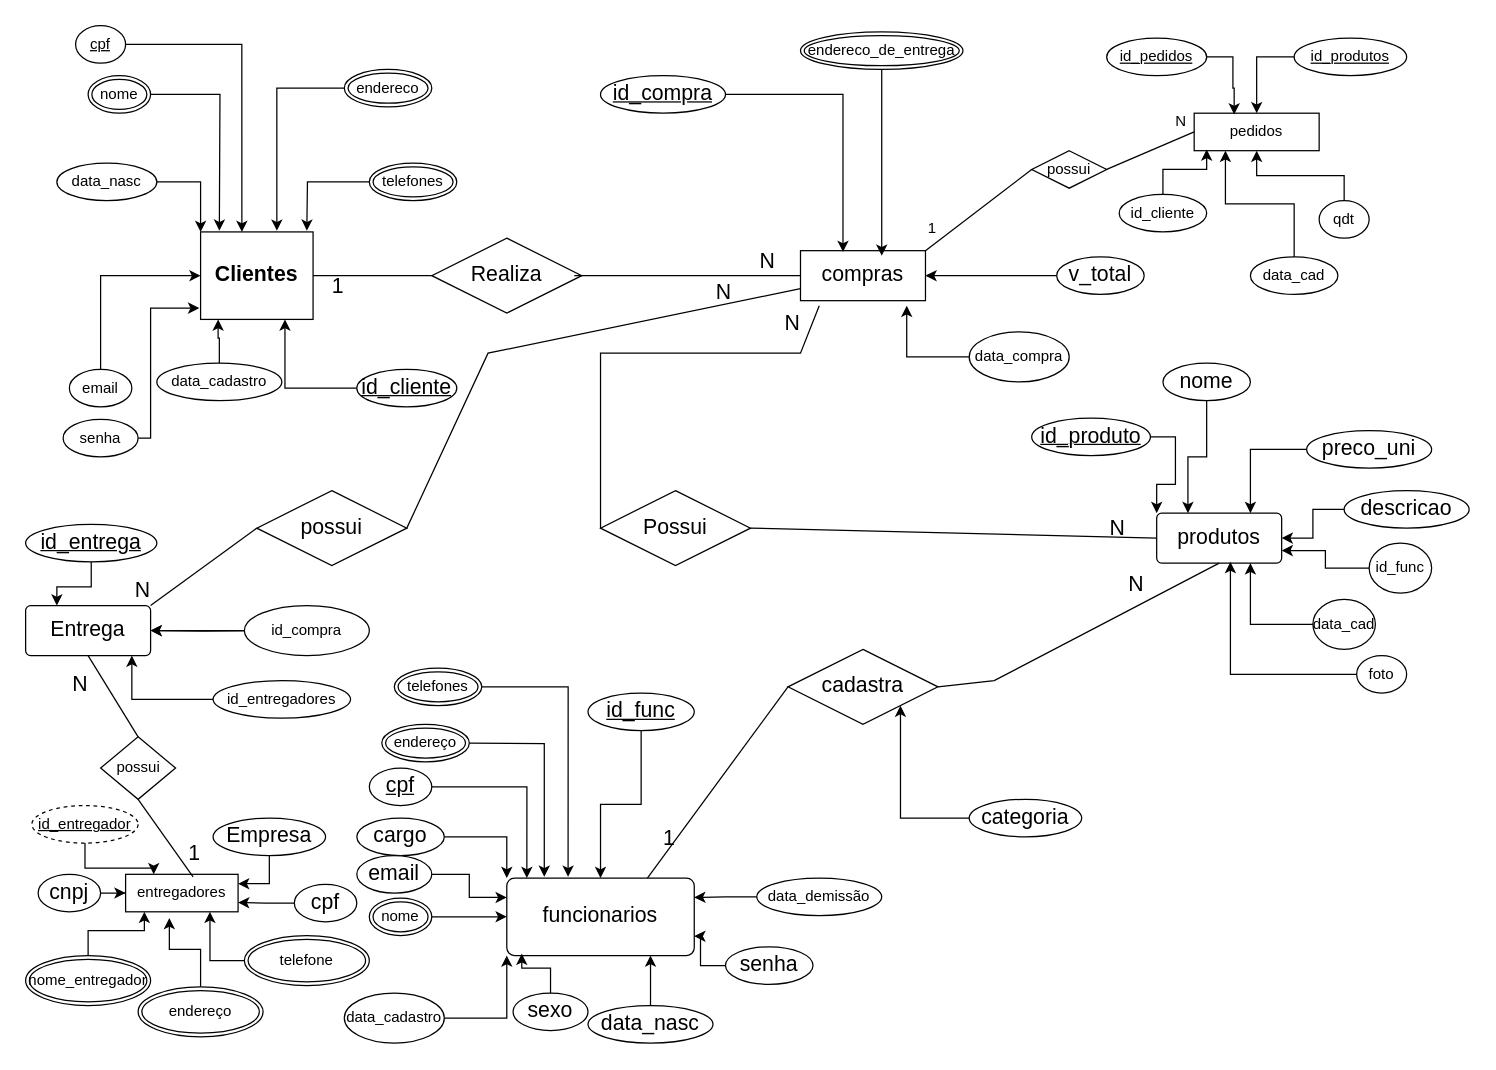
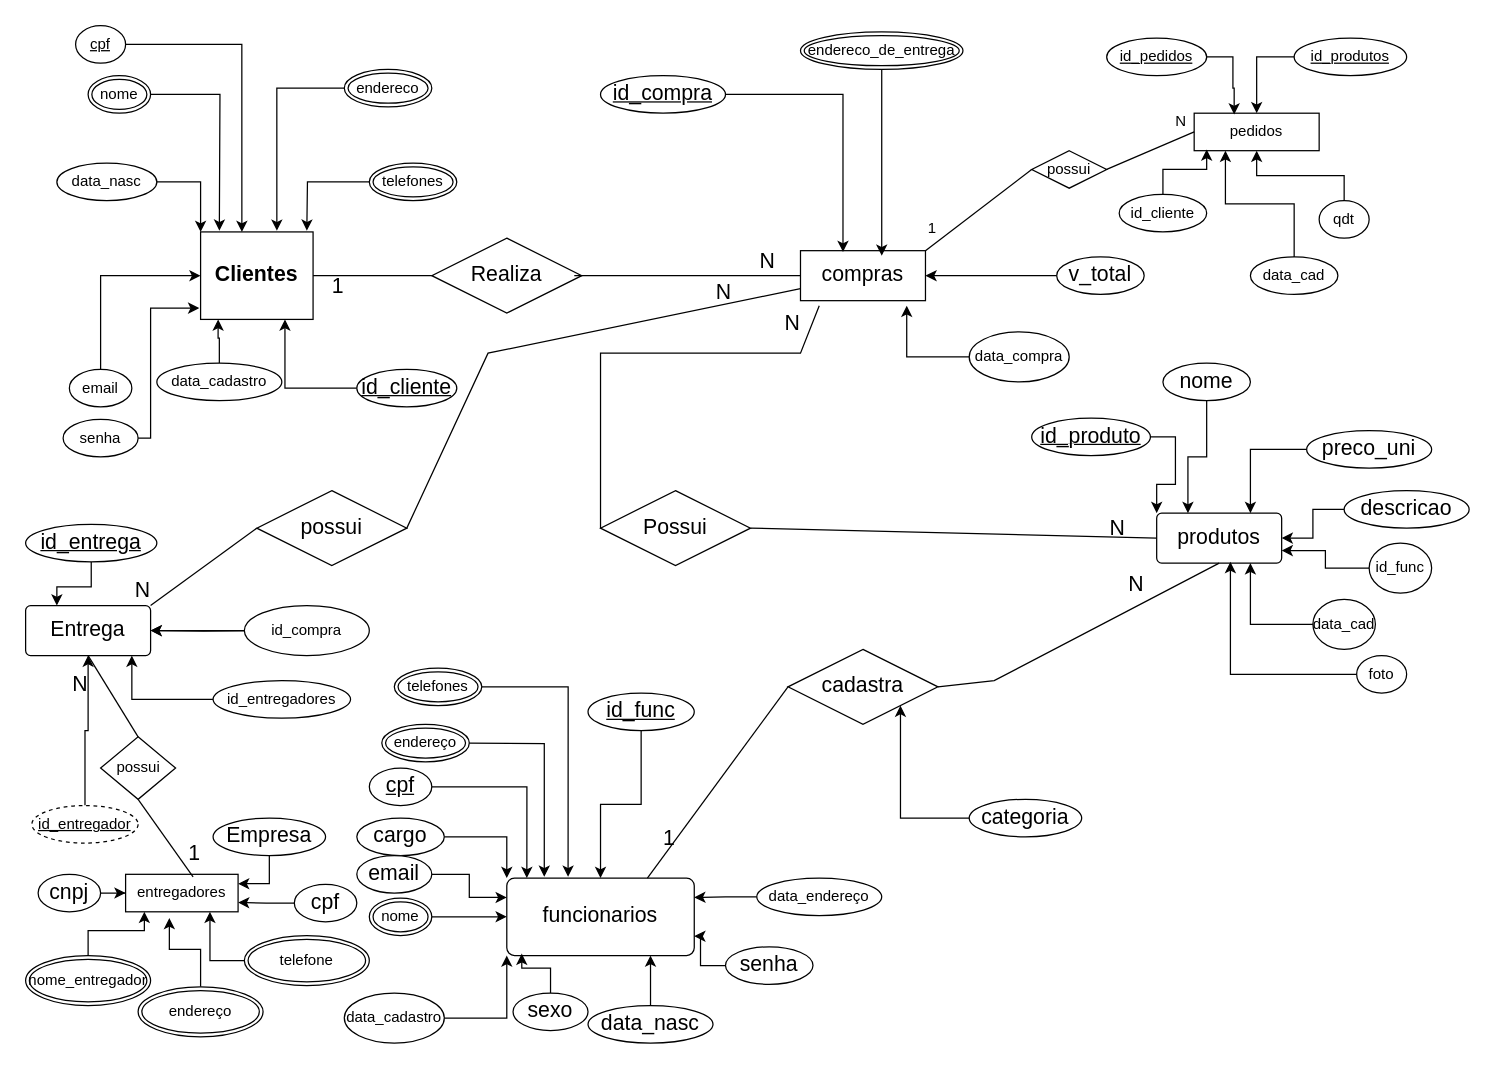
edge "id_entregador" -> "entregadores": now "id_entregador" -> "Entrega"
node "data_demissão": label "data_demissão" -> "data_endereço"
